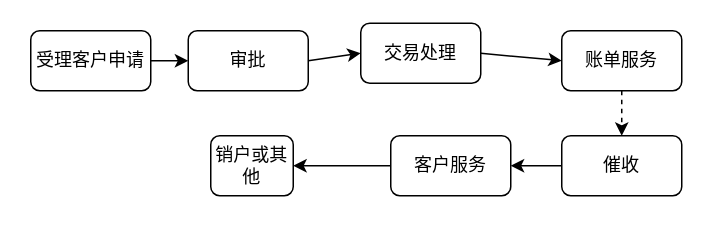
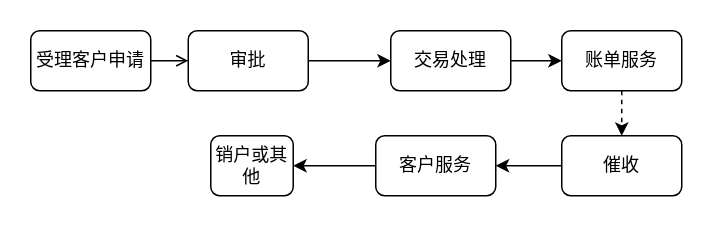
node "交易处理": moved (421, 53) -> (451, 61)
edge "受理客户申请" -> "审批": arrowhead classic -> open
node "客户服务": moved (451, 166) -> (436, 166)
